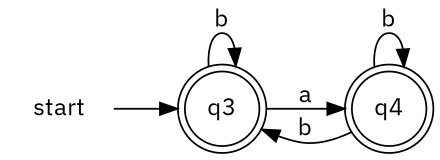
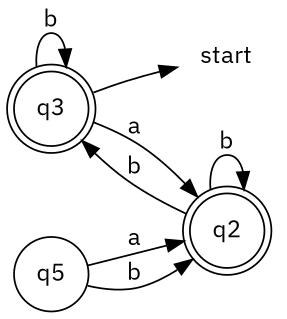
edge "start" -> "q3": reversed
node "q4": label "q4" -> "q2"
node "q5": added
